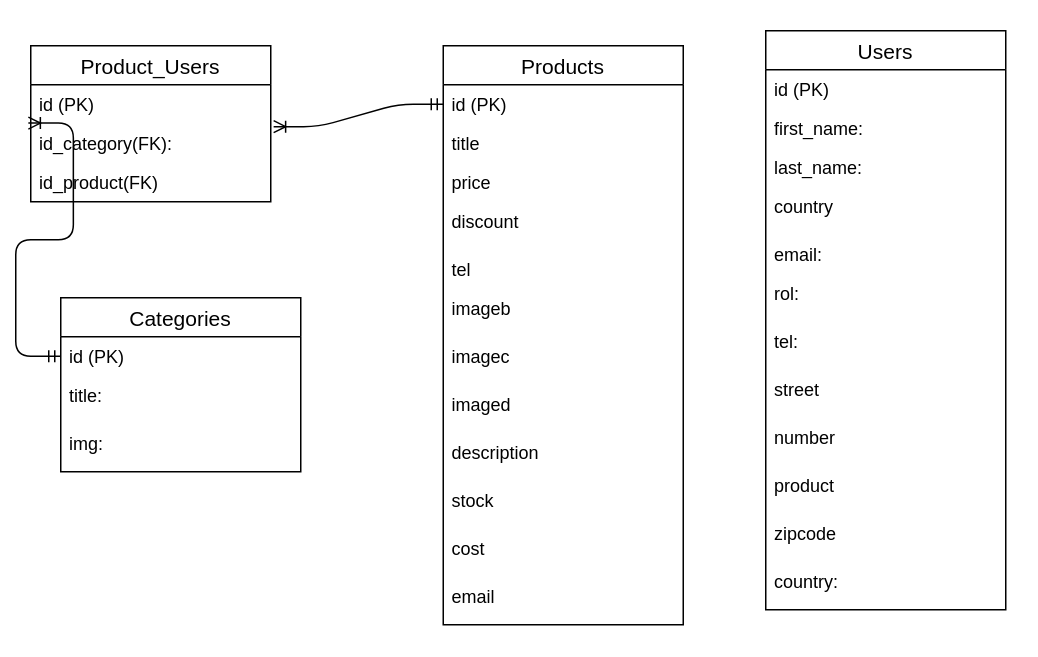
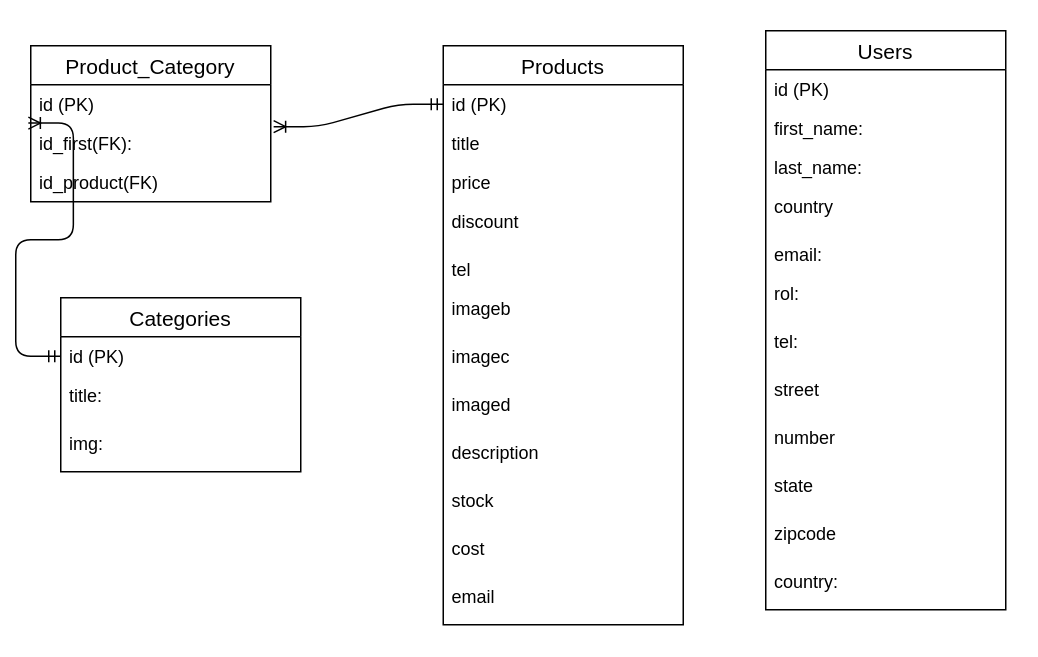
node "Product_Users": label "Product_Users" -> "Product_Category"
node "id_category(FK):": label "id_category(FK):" -> "id_first(FK):"
node "product": label "product" -> "state"
